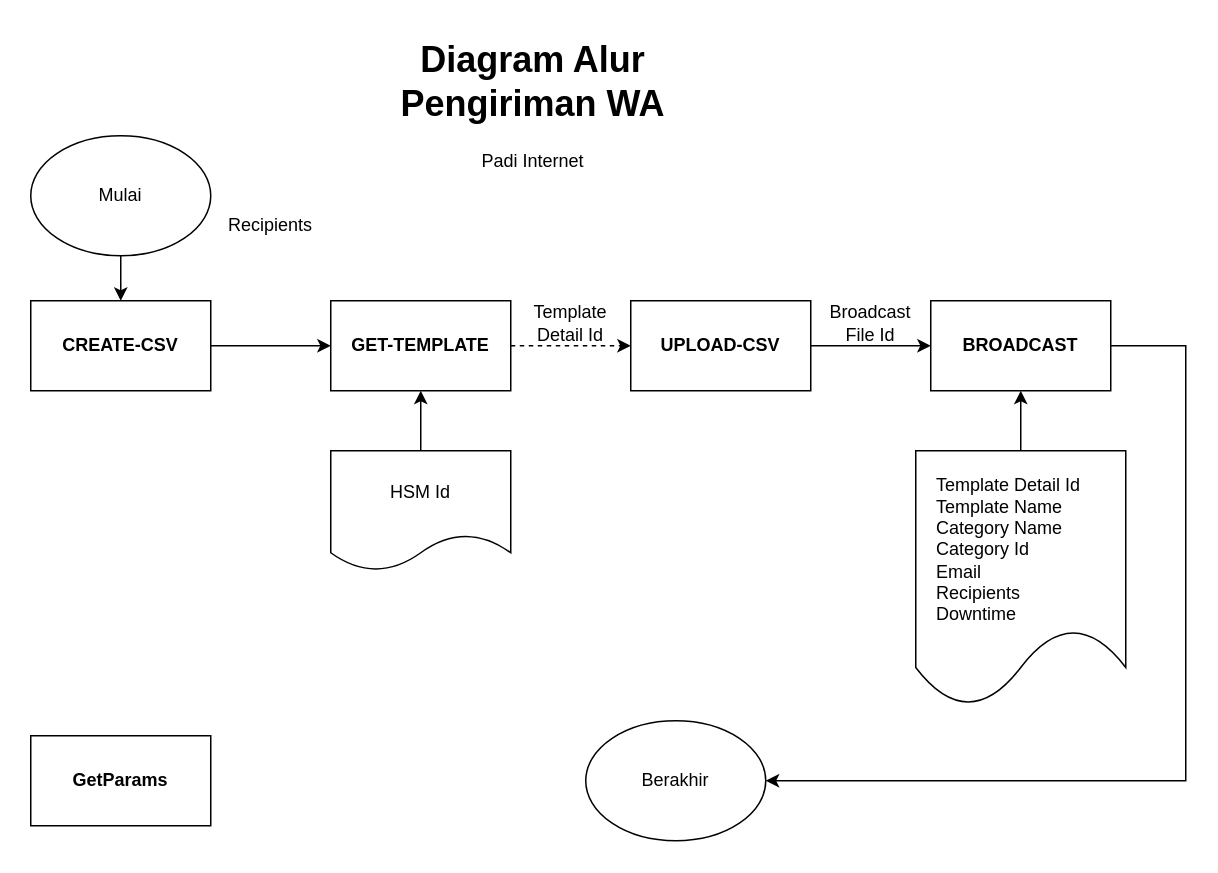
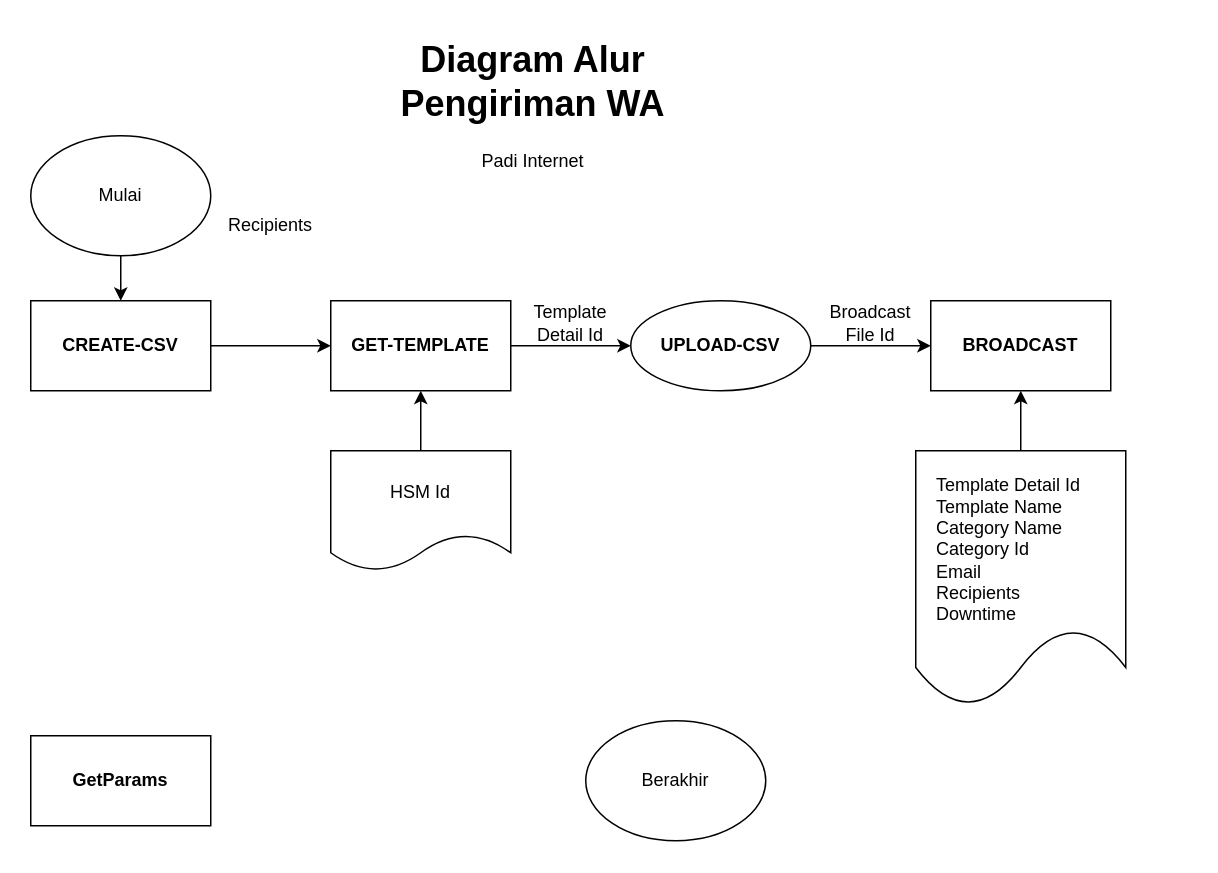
edge "GET-TEMPLATE" -> "UPLOAD-CSV": style dashed -> solid
node "UPLOAD-CSV": shape rectangle -> ellipse
edge "BROADCAST" -> "Berakhir": removed
